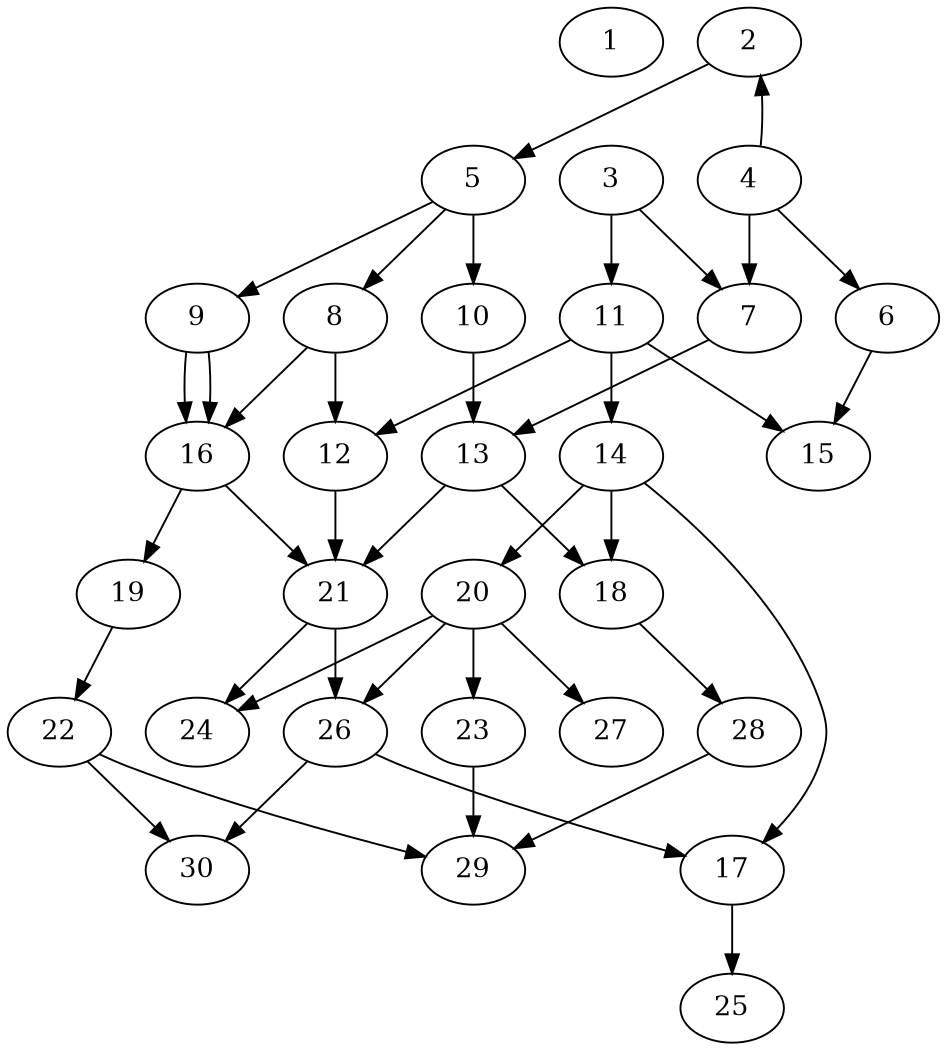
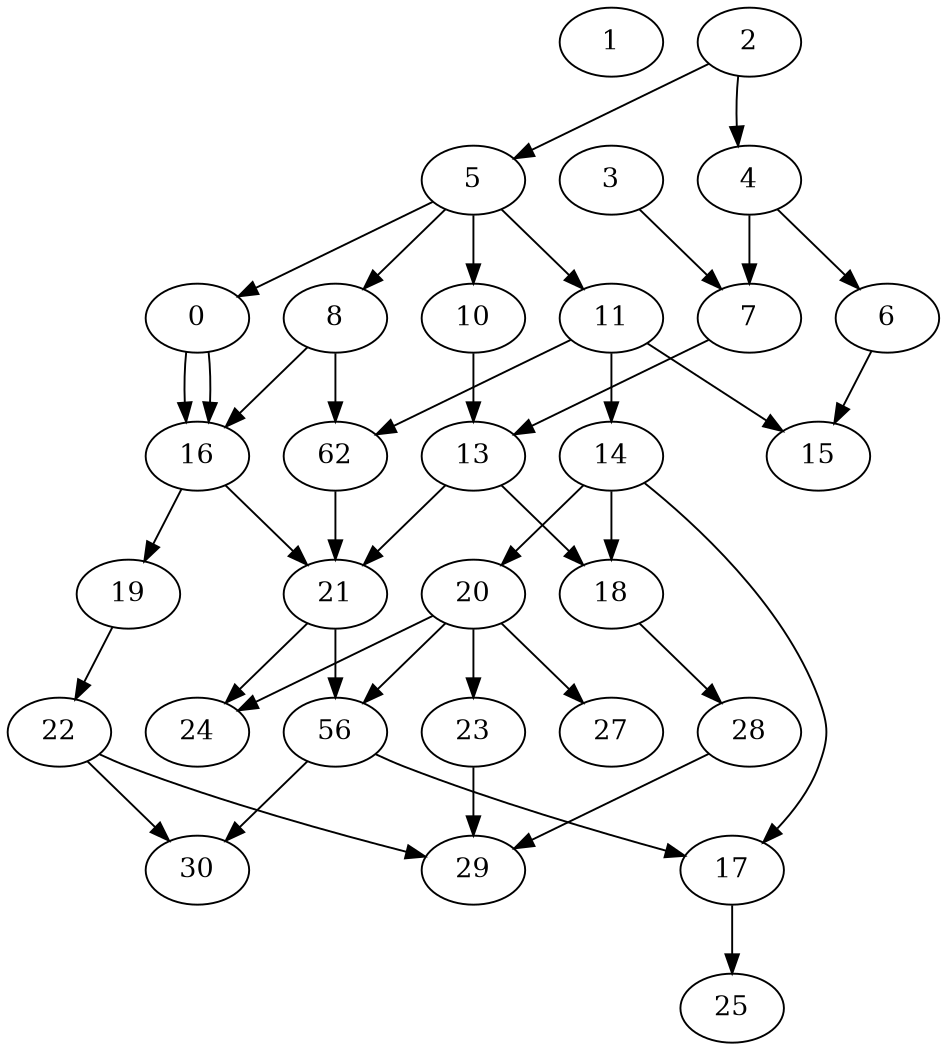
edge "4" -> "2": reversed
edge "3" -> "11": now "5" -> "11"
node "9": label "9" -> "0"
node "12": label "12" -> "62"
node "26": label "26" -> "56"
